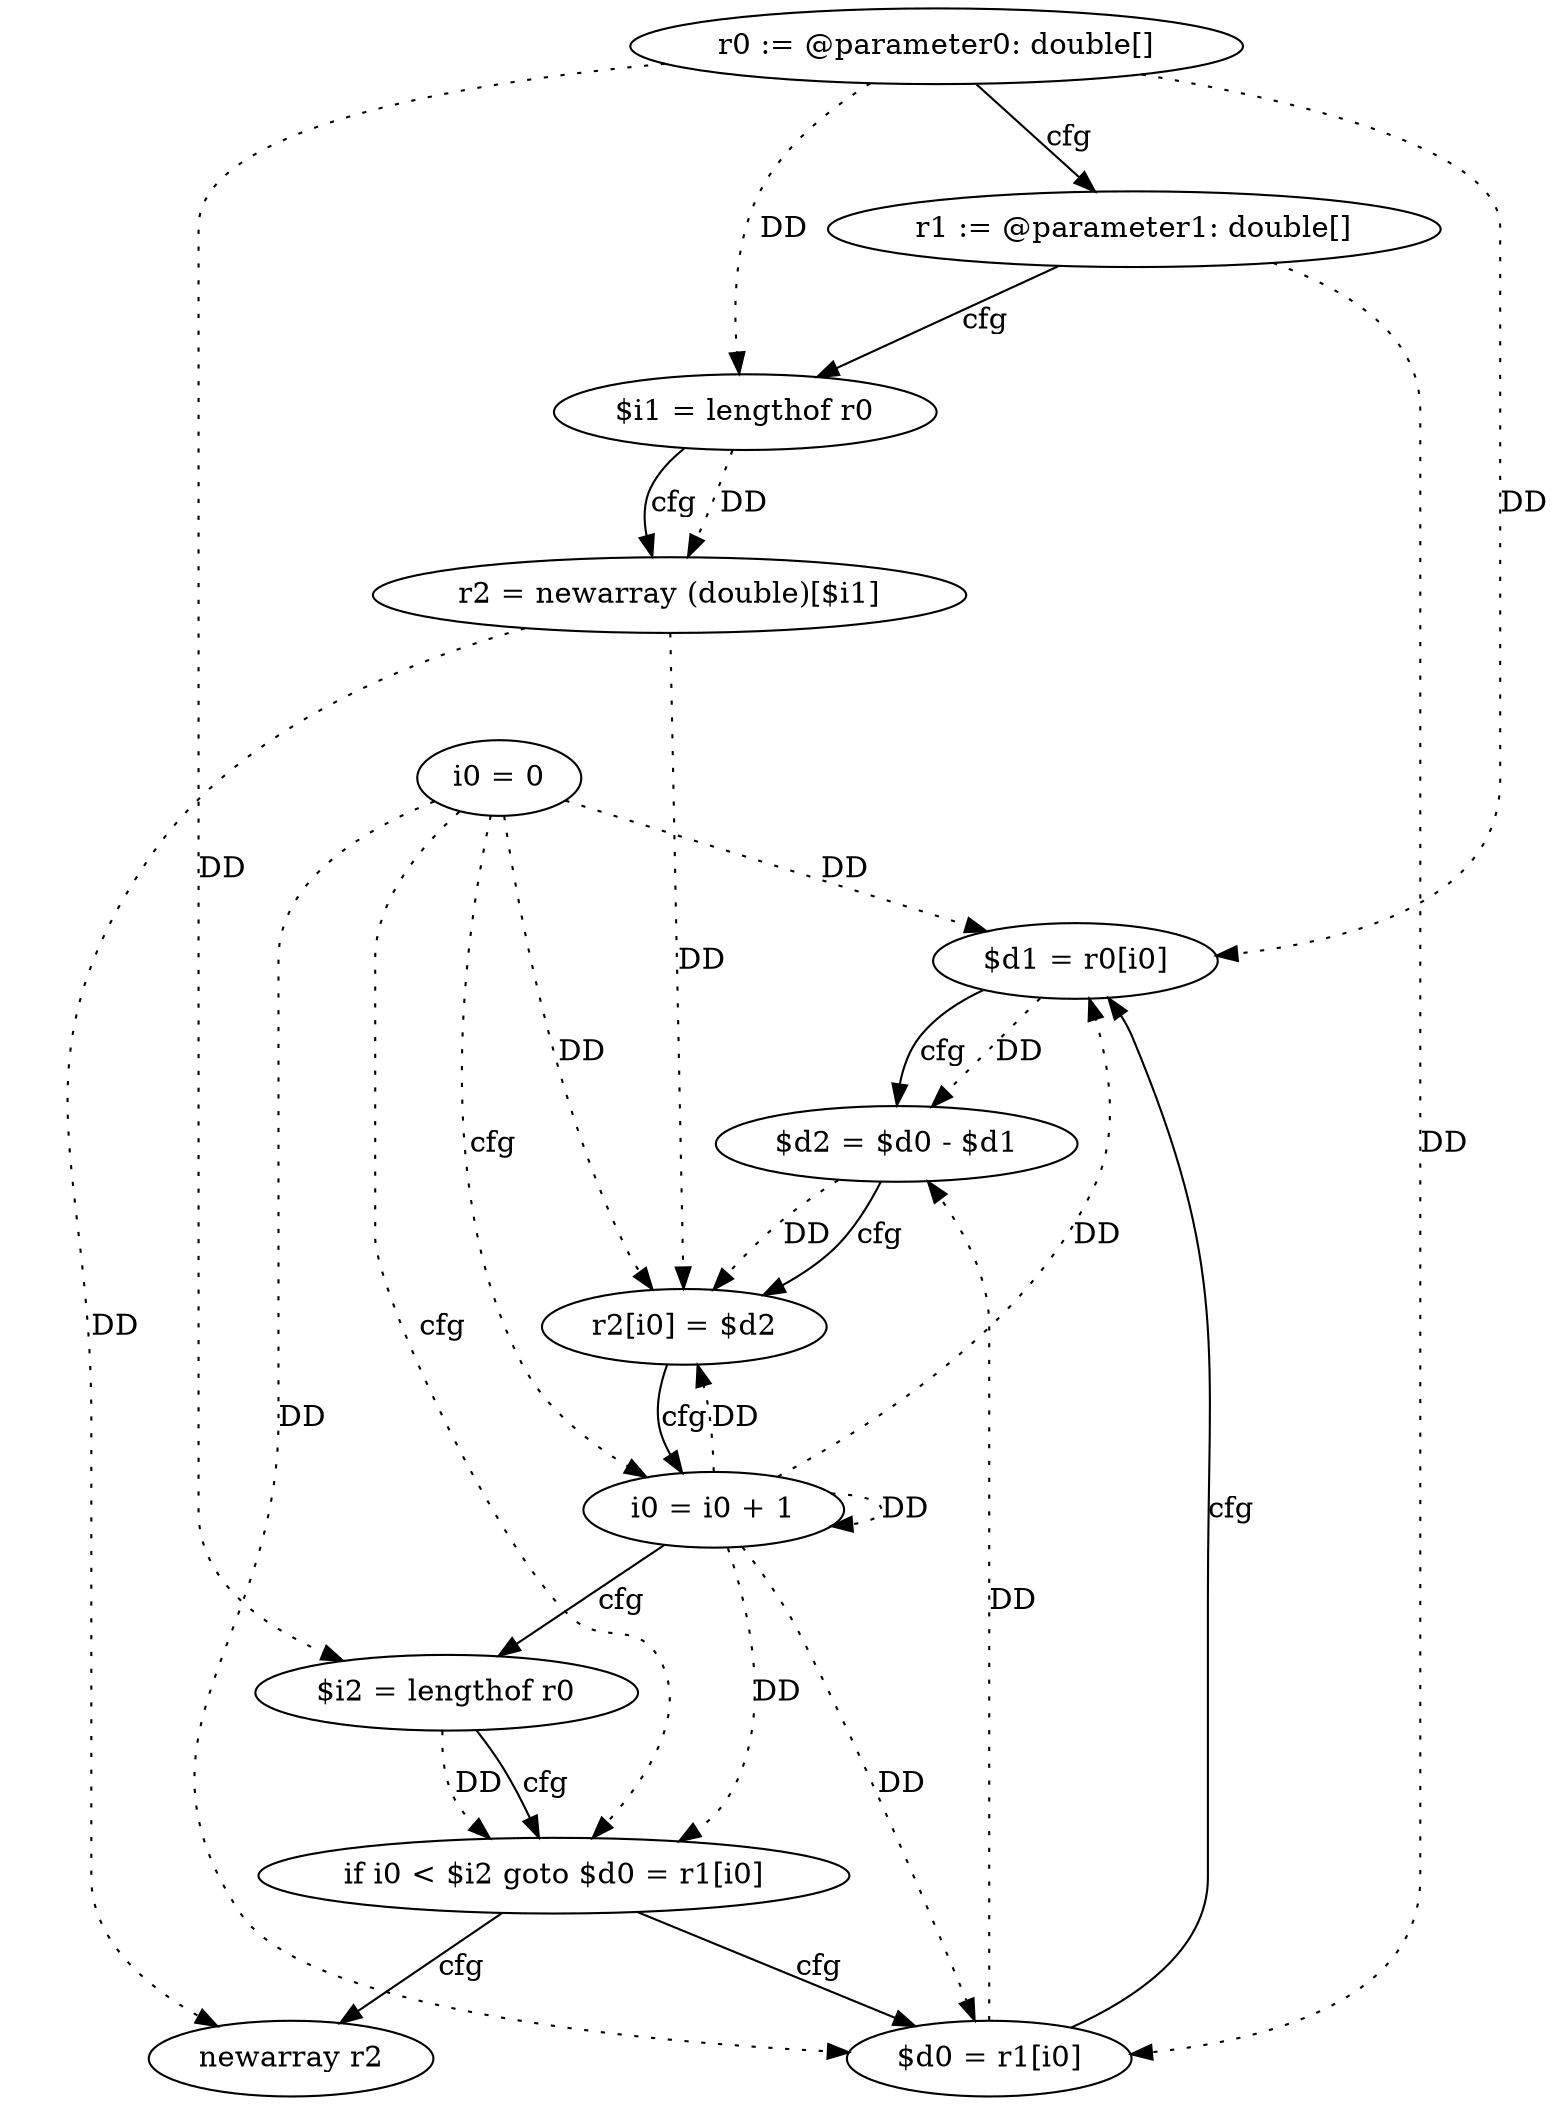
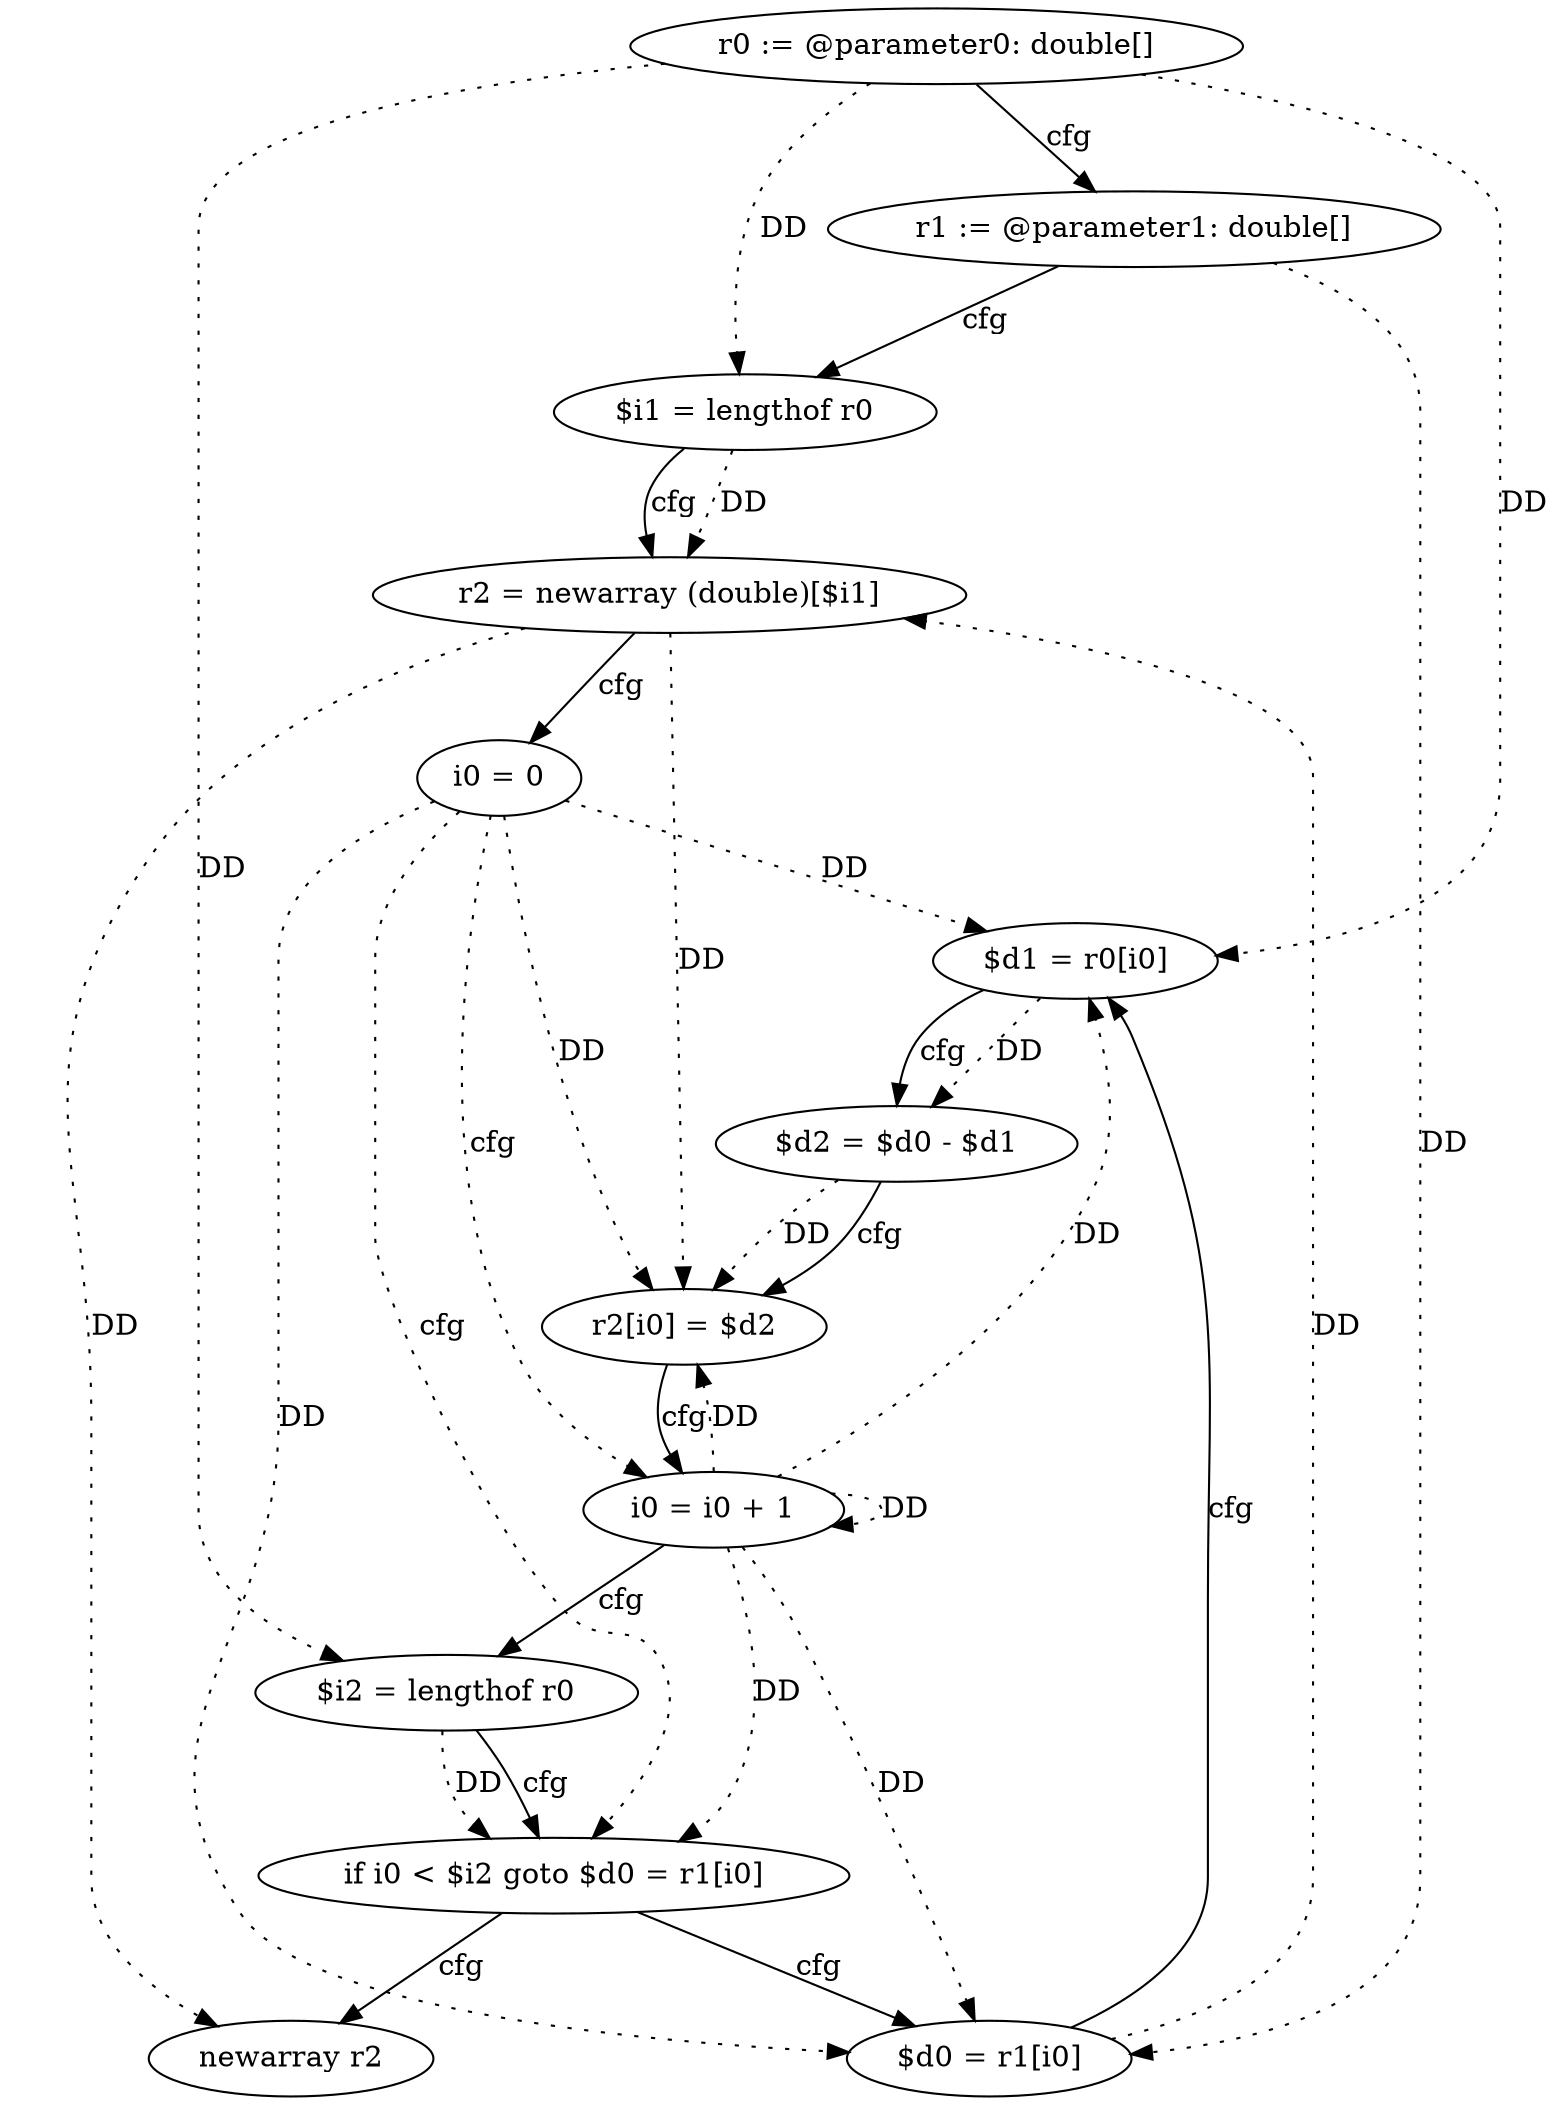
edge "r2 = newarray (double)[$i1]" -> "i0 = 0": added, label "cfg"
edge "$d0 = r1[i0]" -> "$d2 = $d0 - $d1": now "$d0 = r1[i0]" -> "r2 = newarray (double)[$i1]"
